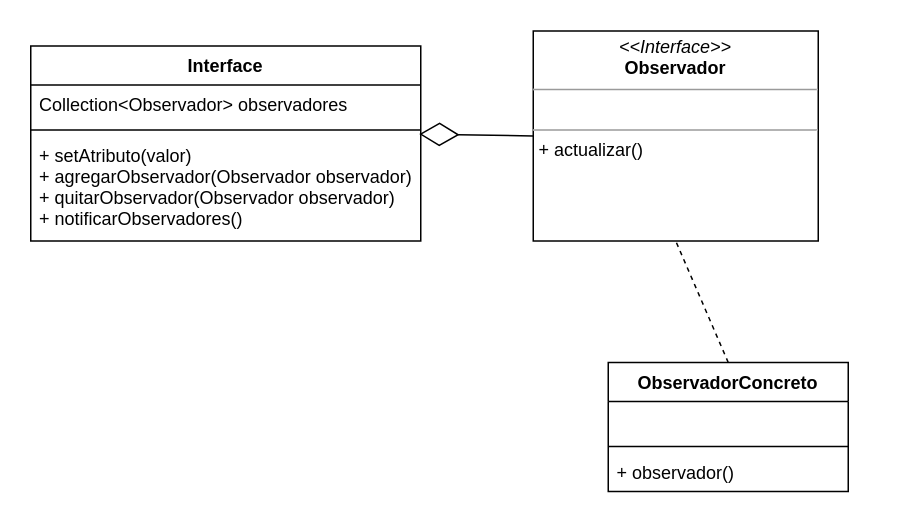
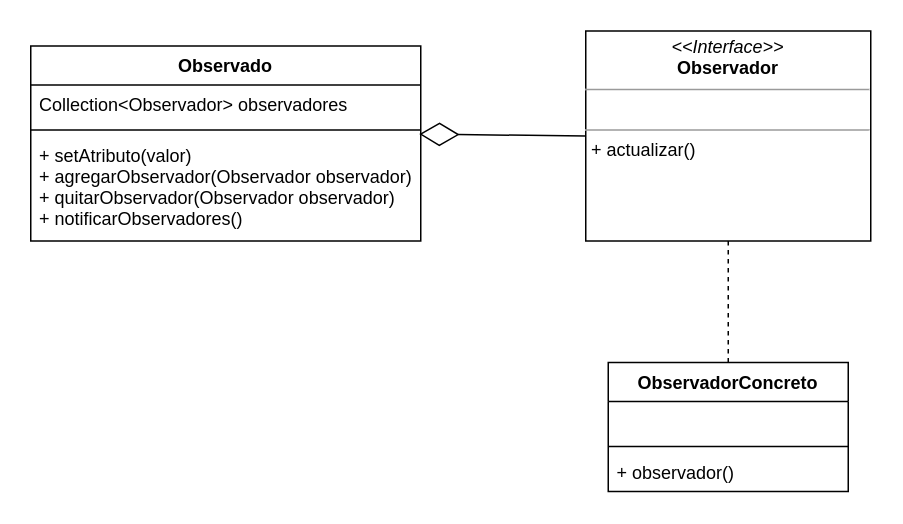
node "Interface": label "Interface" -> "Observado"
node "<<Interface>> Observador + actualizar()": moved (676, 136) -> (728, 136)
